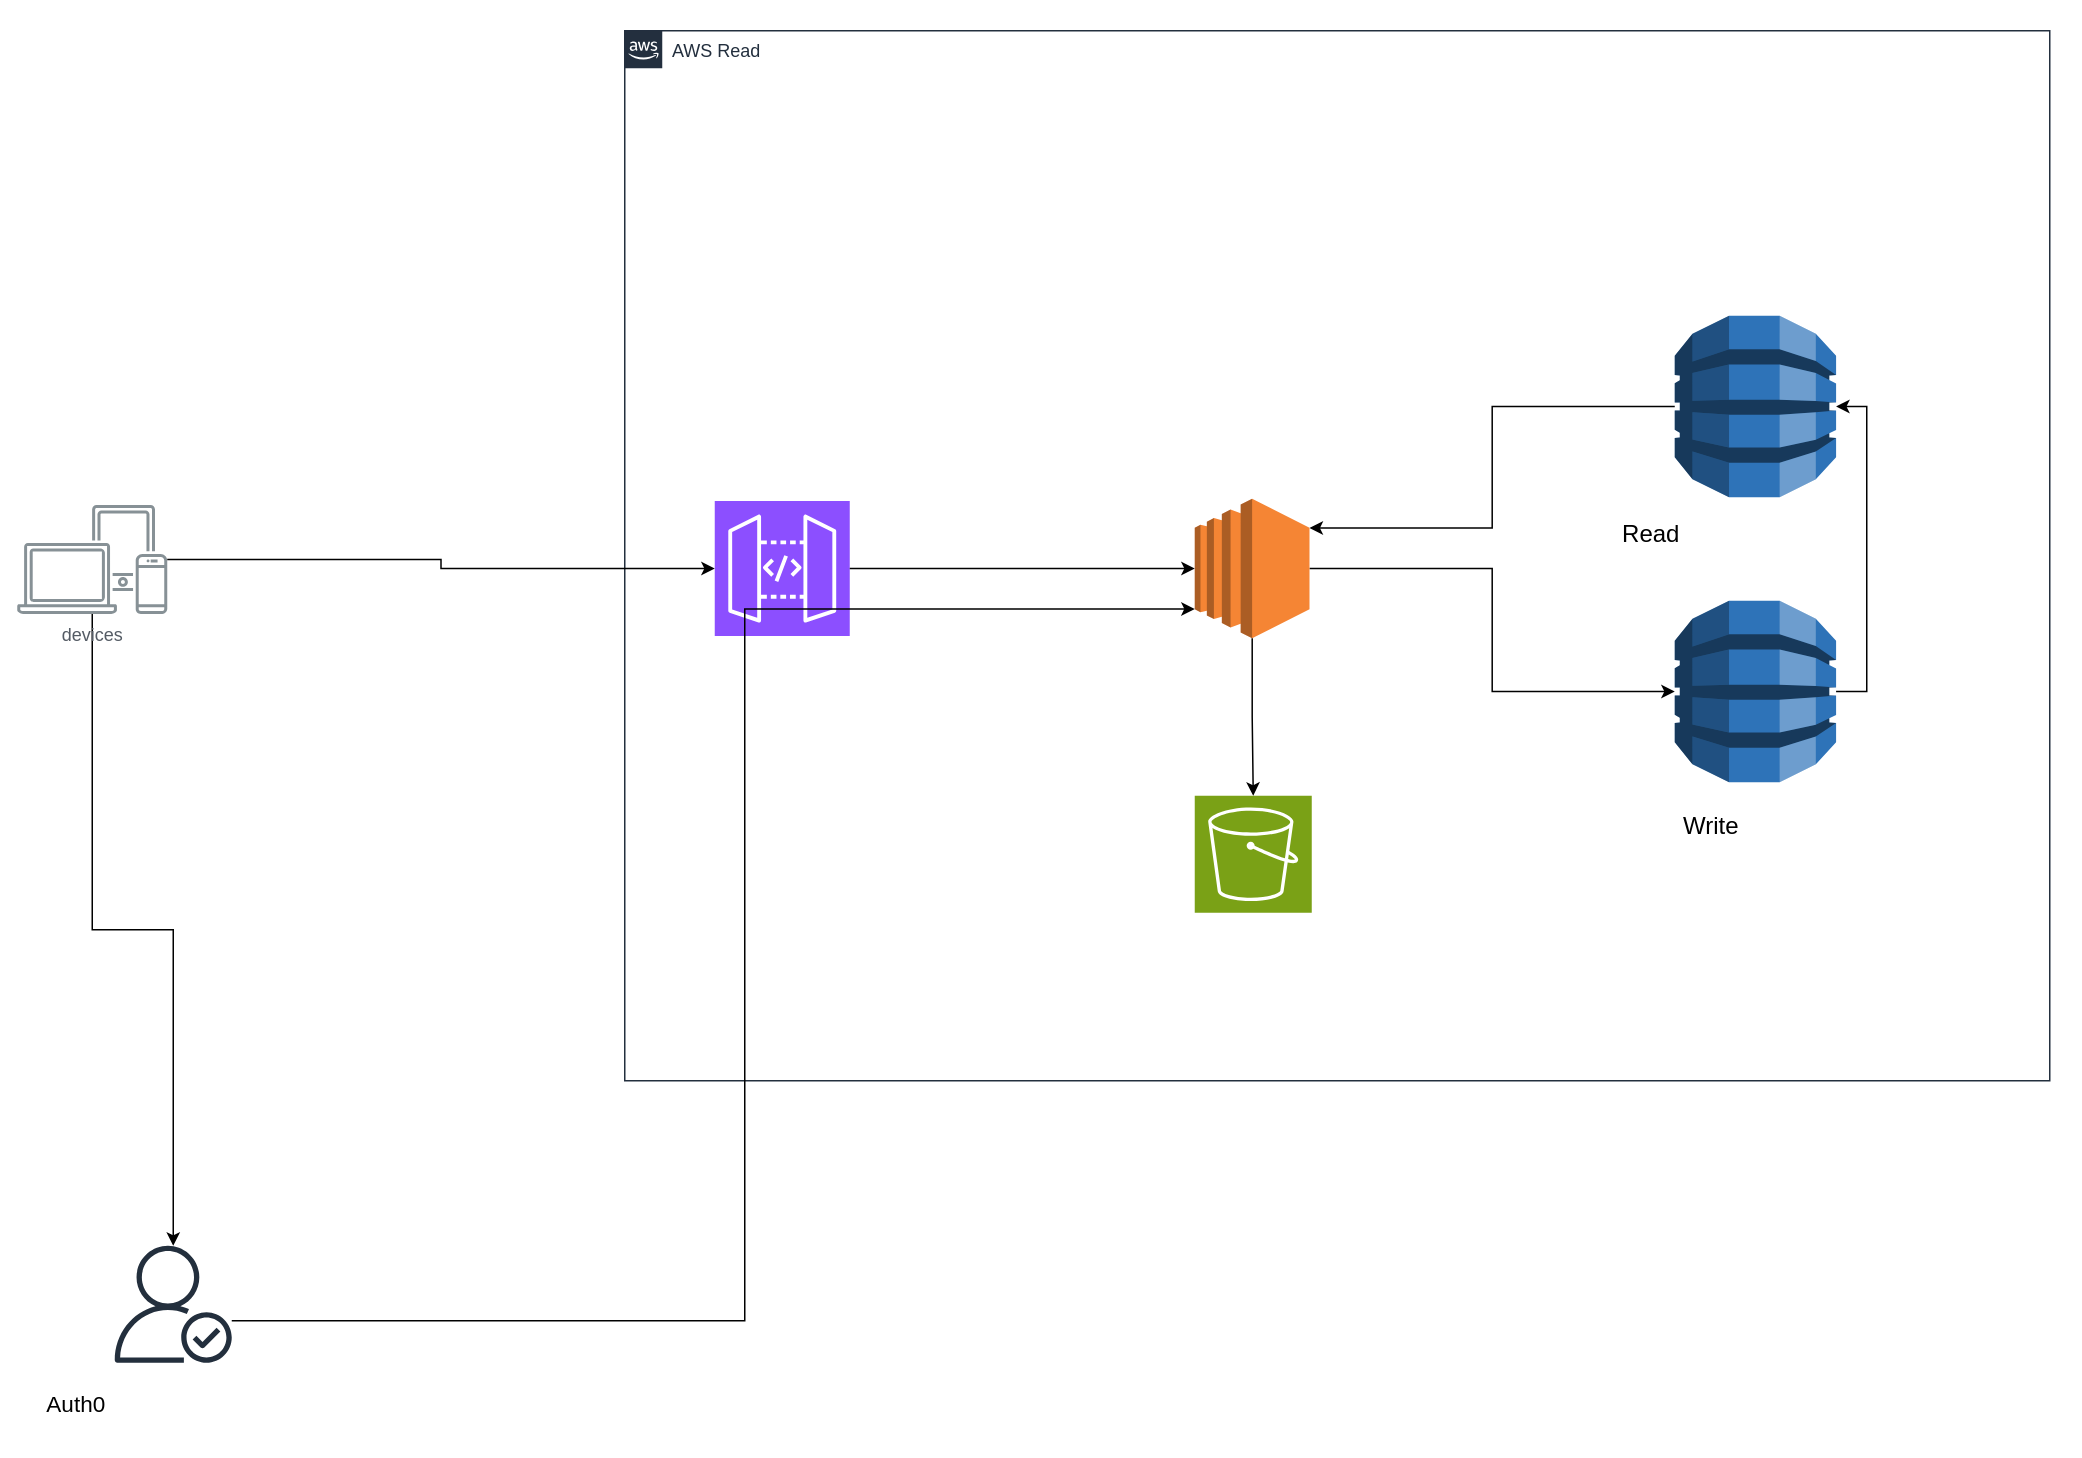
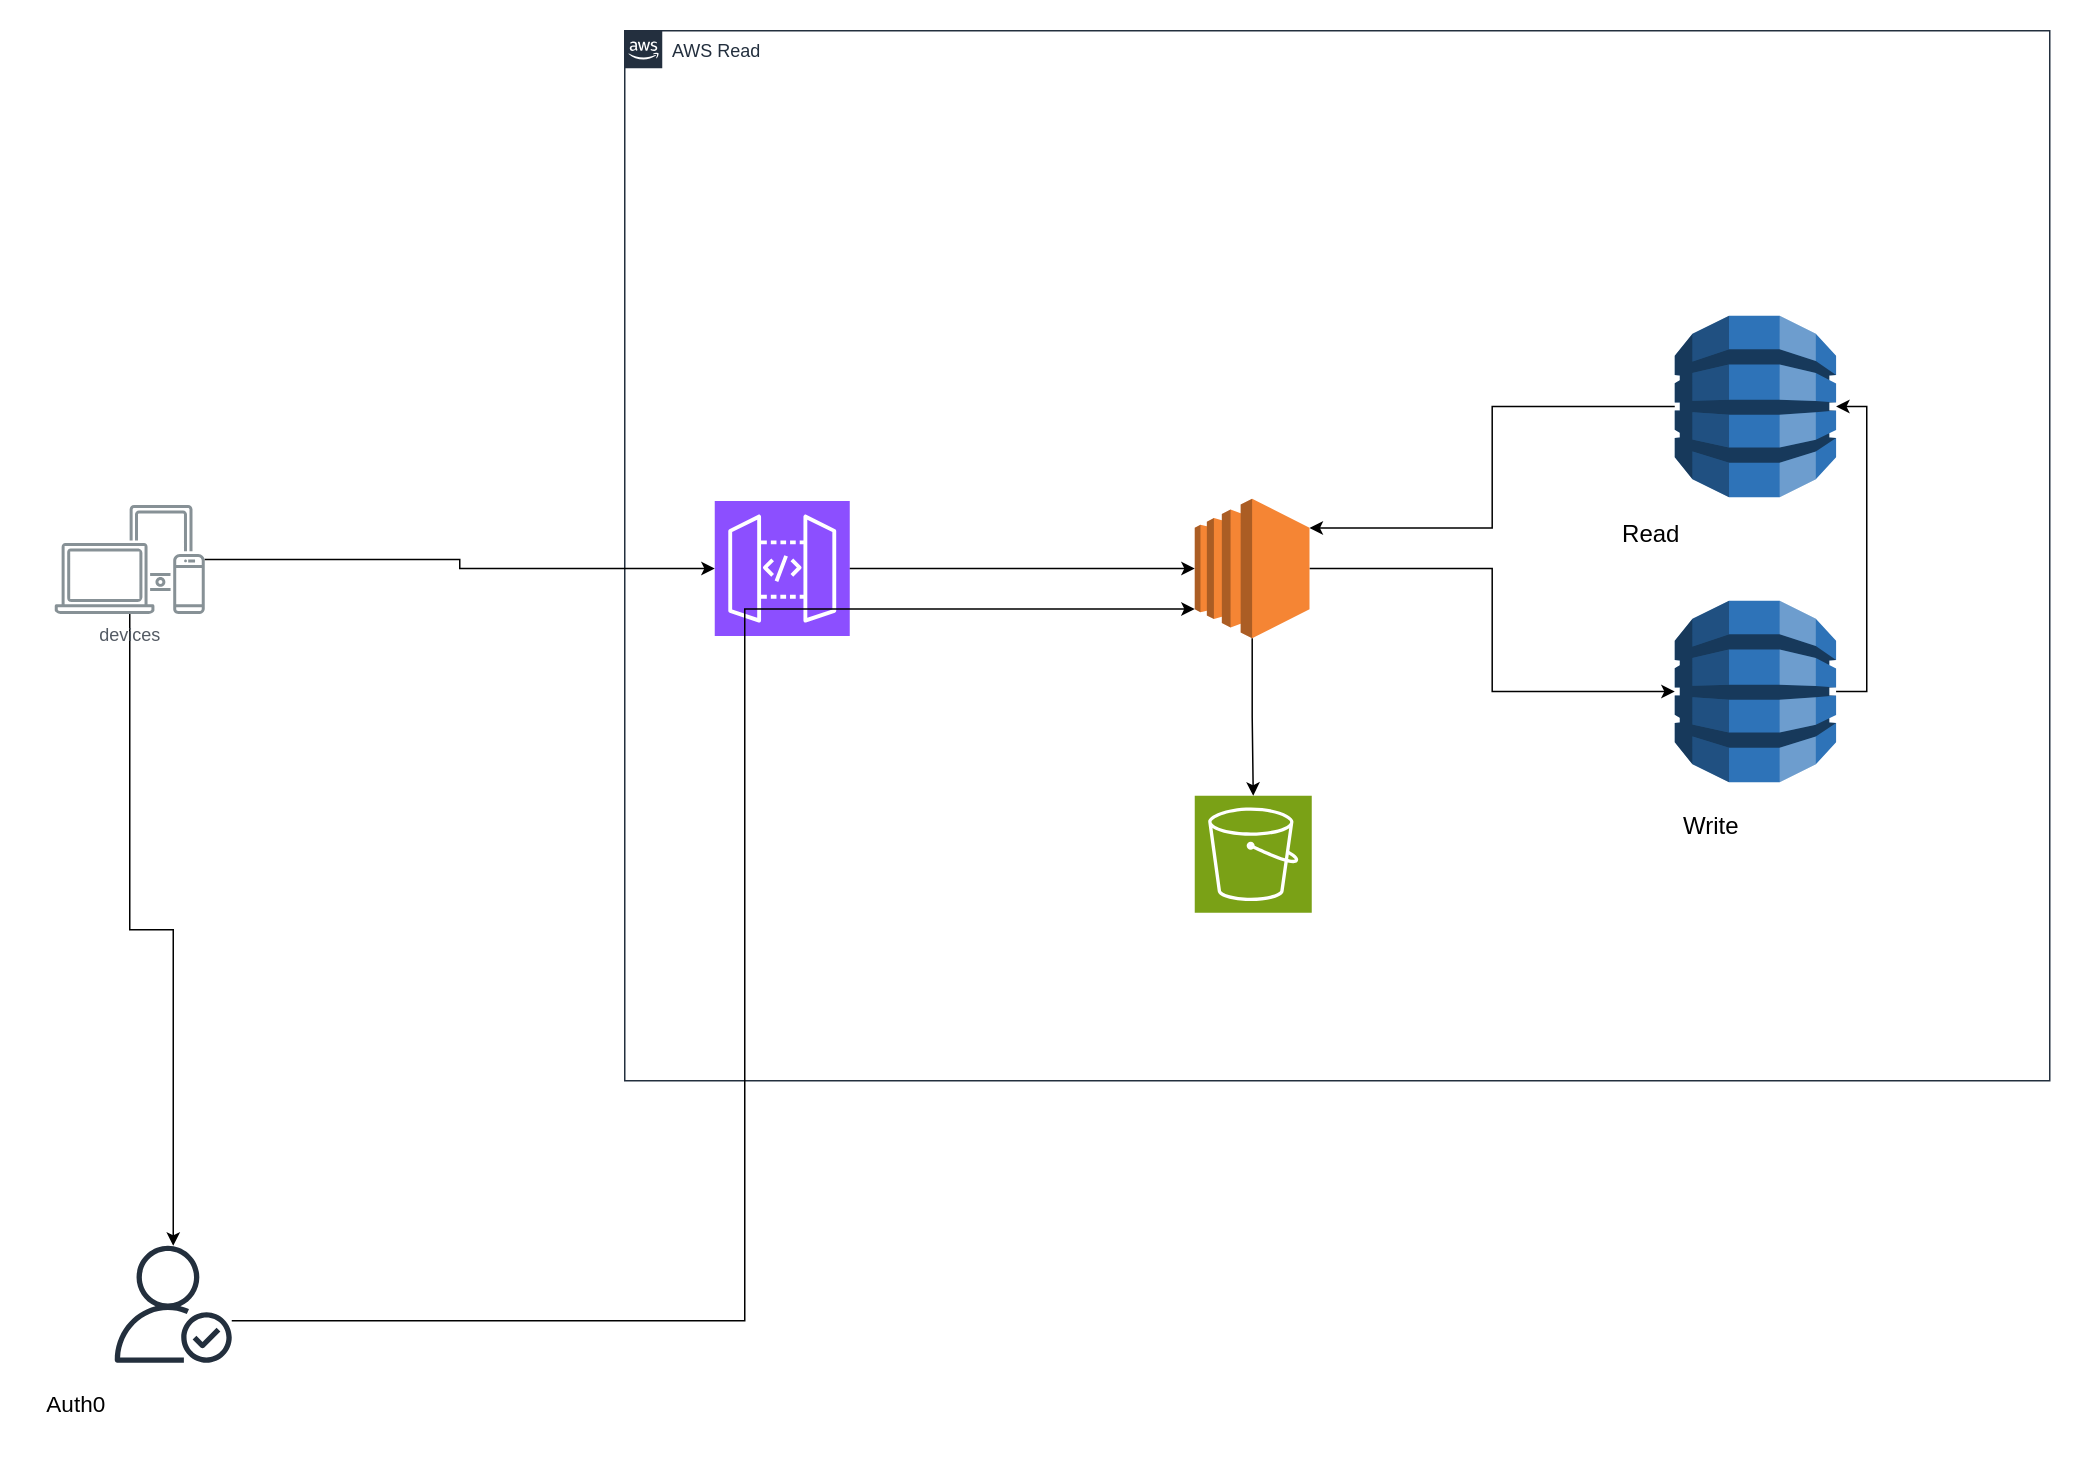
node "devices": moved (92, 560) -> (130, 560)
